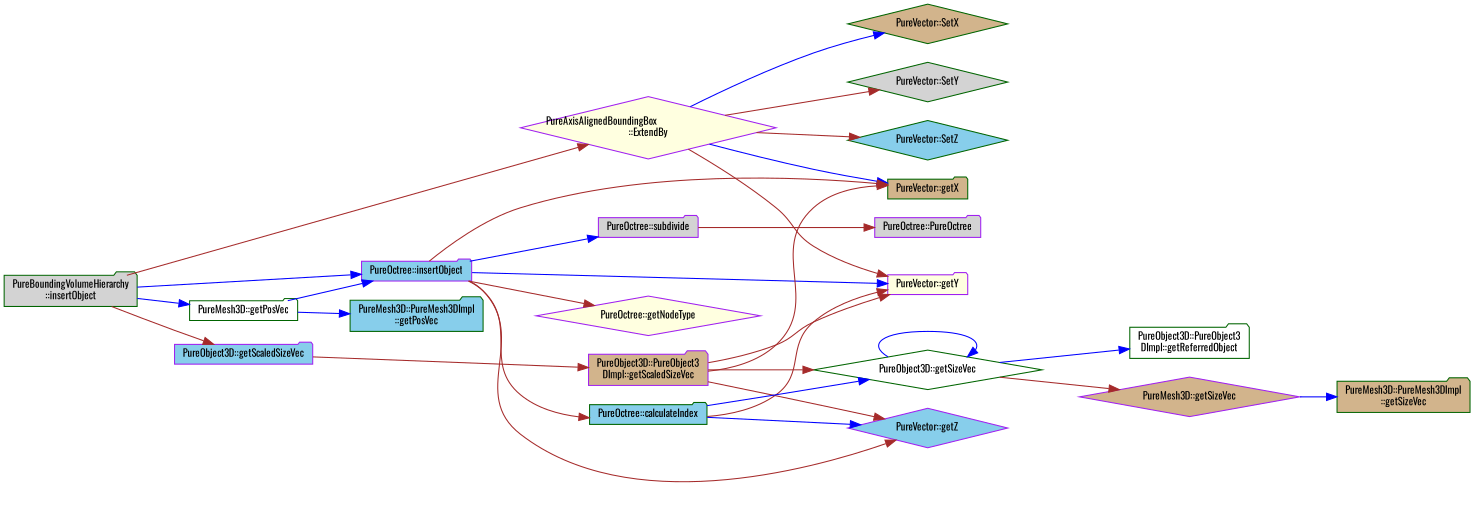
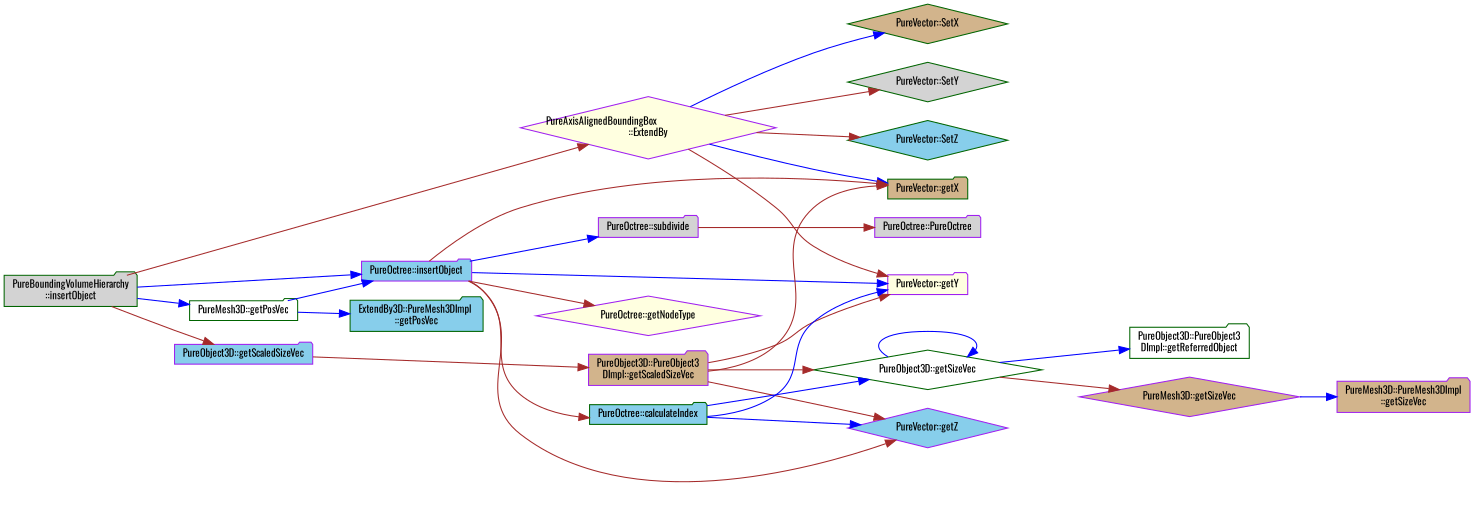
node "PureMesh3D::PureMesh3DImpl ::getPosVec": label "PureMesh3D::PureMesh3DImpl ::getPosVec" -> "ExtendBy3D::PureMesh3DImpl ::getPosVec"
edge "PureOctree::calculateIndex" -> "PureVector::getY": color brown -> blue
node "PureMesh3D::PureMesh3DImpl ::getSizeVec": color darkgreen -> purple
